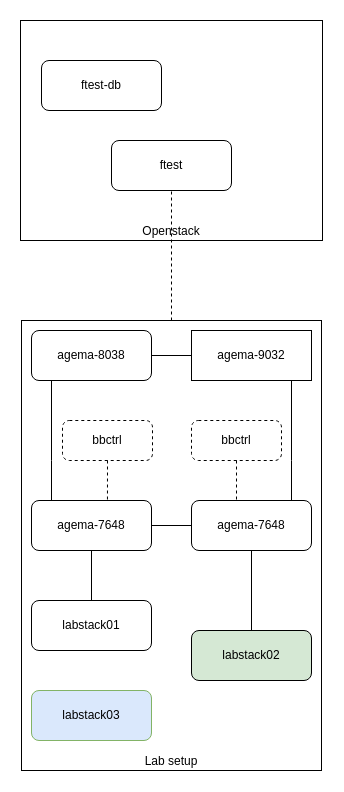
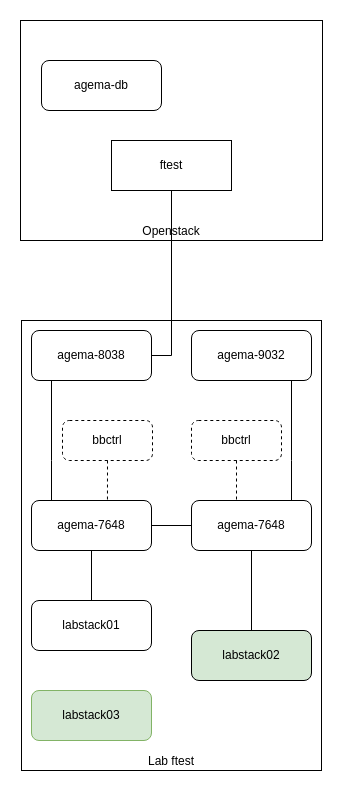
node "ftest-db": label "ftest-db" -> "agema-db"
node "ftest": shape rounded rectangle -> rectangle
edge "agema-8038" -- "agema-9032": now "agema-8038" -- "ftest"
node "agema-9032": shape rectangle -> rounded rectangle
node "labstack03": fillcolor #dae8fc -> #d5e8d4
node "Lab setup": label "Lab setup" -> "Lab ftest"
